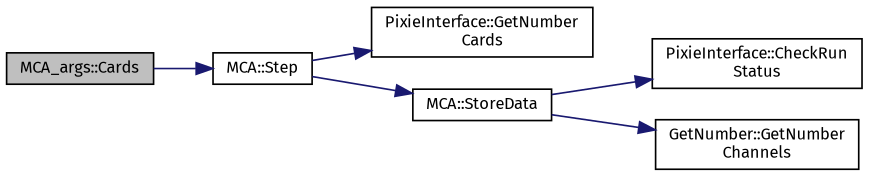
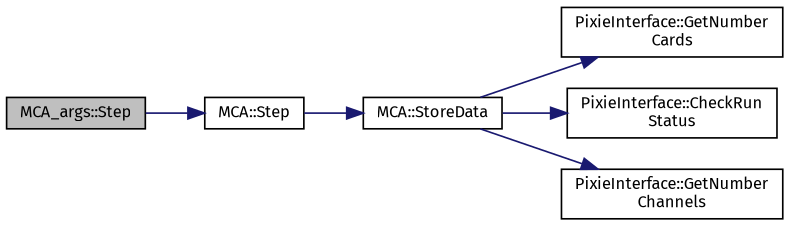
edge "MCA::Step" -> "PixieInterface::GetNumber Cards": now "MCA::StoreData" -> "PixieInterface::GetNumber Cards"
node "MCA_args::Cards": label "MCA_args::Cards" -> "MCA_args::Step"
node "GetNumber::GetNumber Channels": label "GetNumber::GetNumber Channels" -> "PixieInterface::GetNumber Channels"
